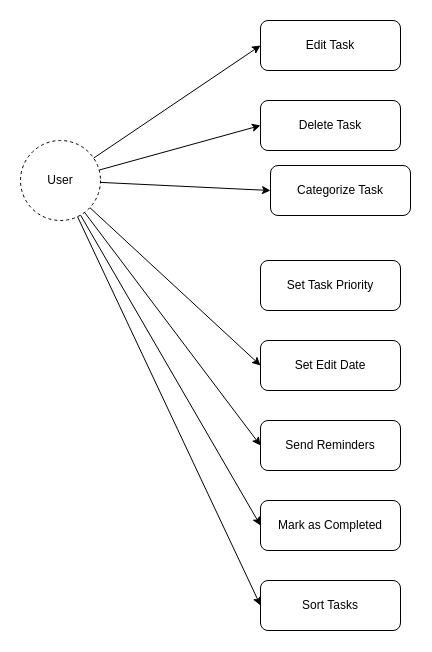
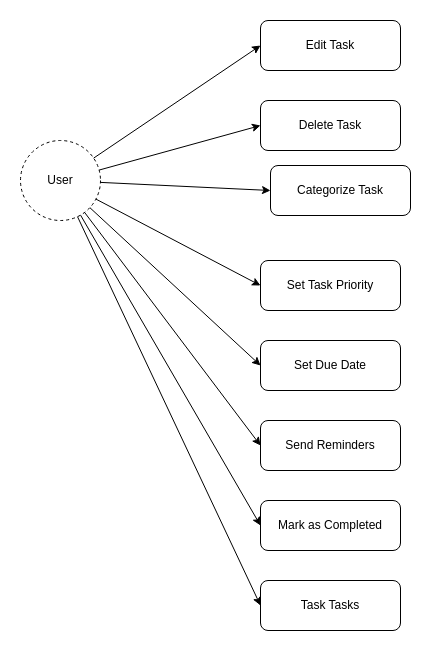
edge "User" -> "Set Task Priority": added
node "Set Edit Date": label "Set Edit Date" -> "Set Due Date"
node "Sort Tasks": label "Sort Tasks" -> "Task Tasks"
